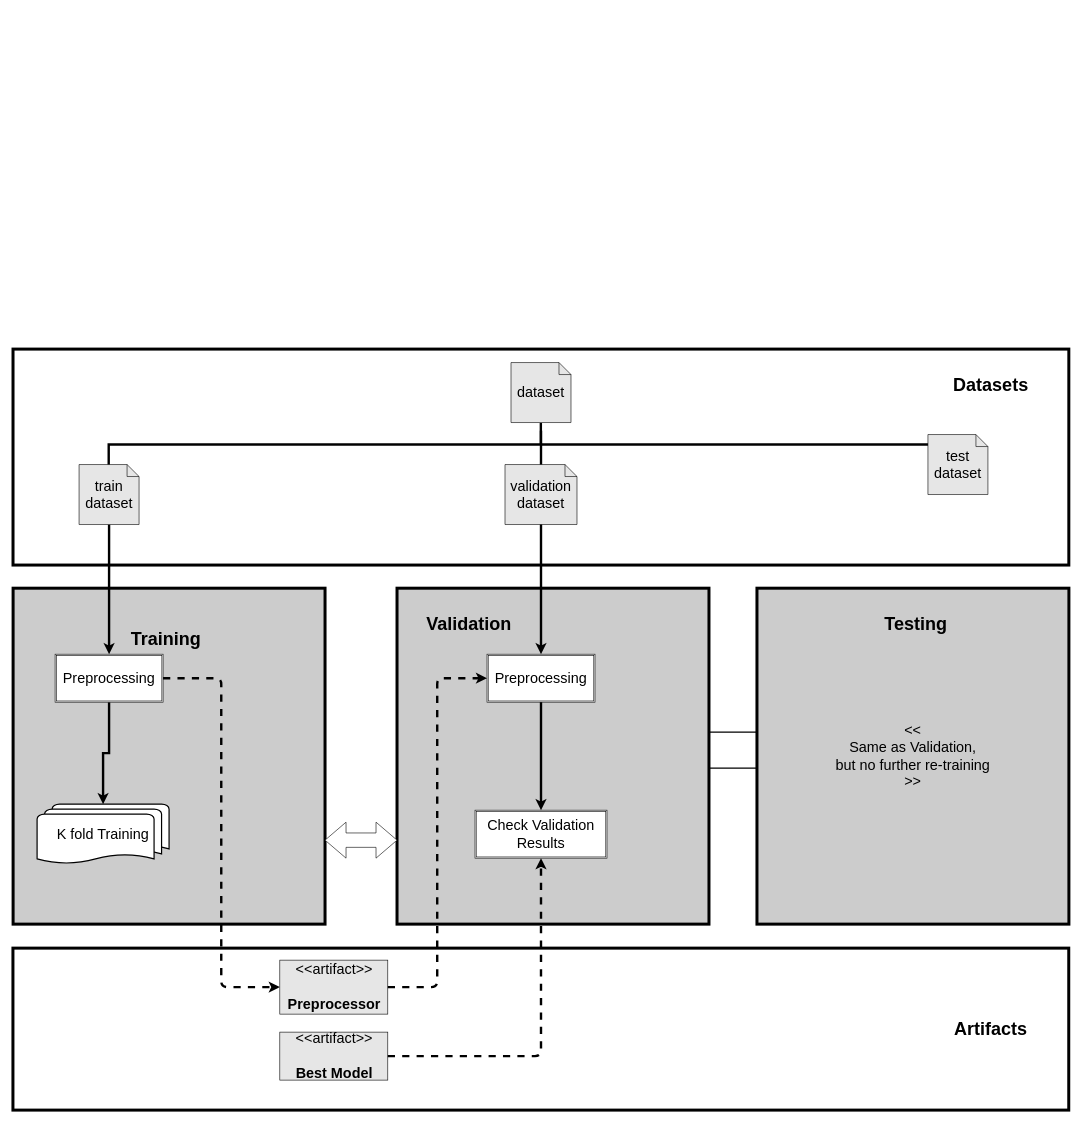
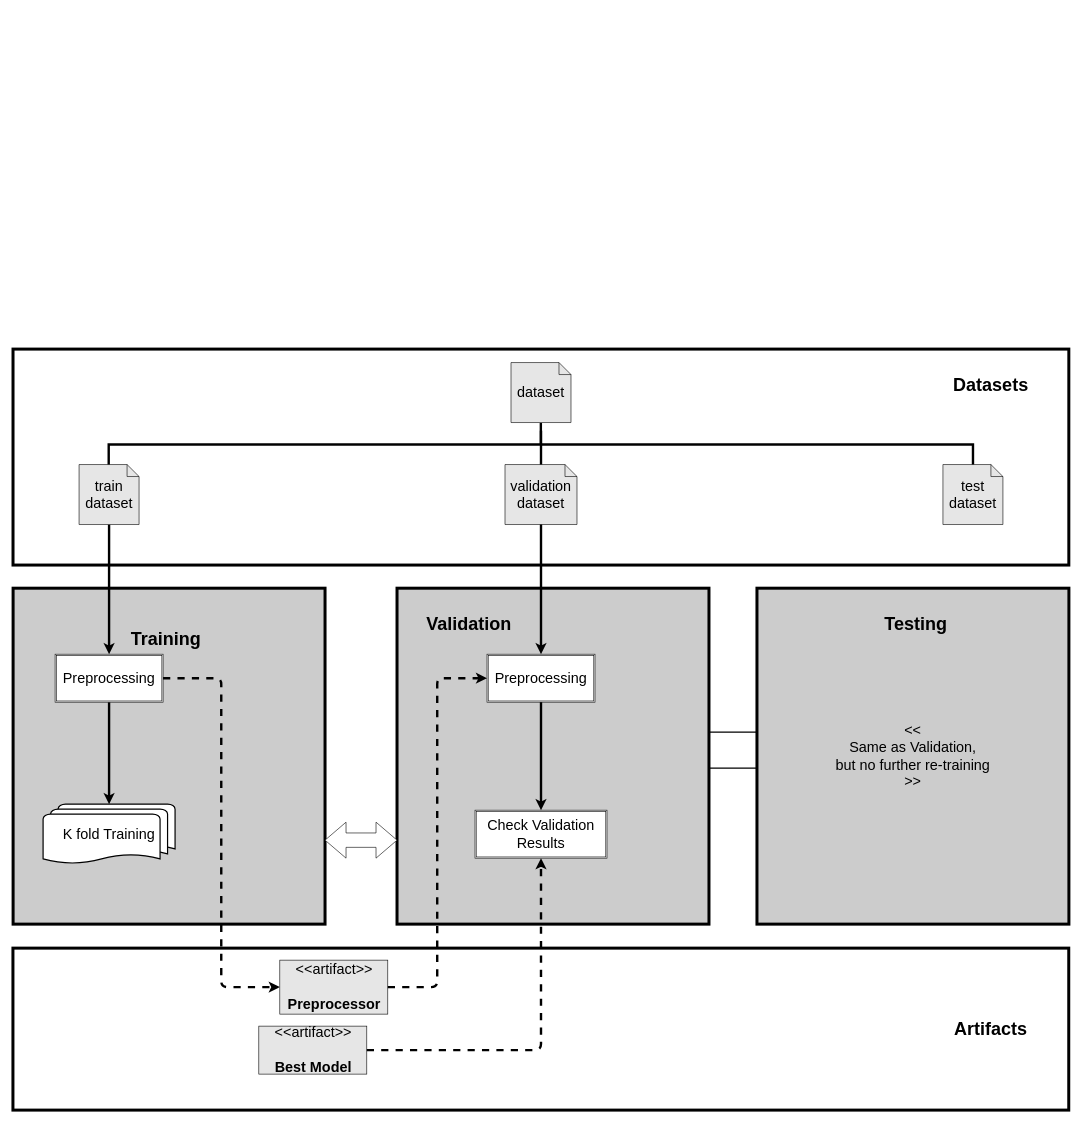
node "testdataset": moved (958, 465) -> (973, 495)
node "K fold Training": moved (103, 834) -> (109, 834)
node "<<artifact>>Best Model": moved (334, 1056) -> (313, 1050)
